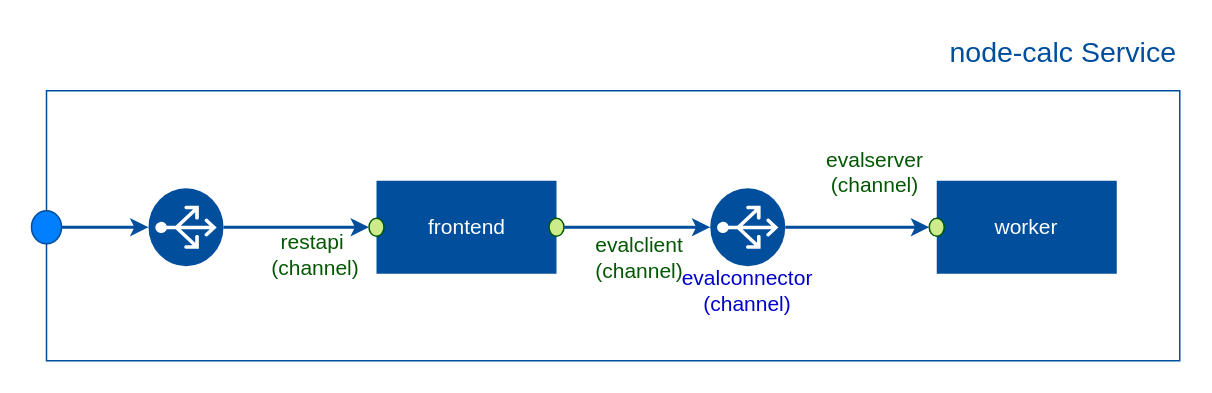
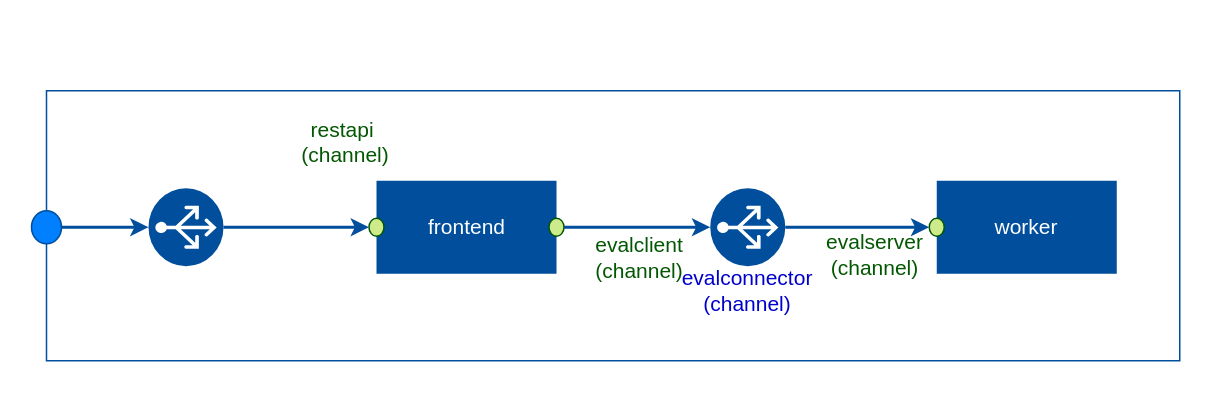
node "node-calc Service": removed
node "evalserver (channel)": moved (875, 172) -> (875, 254)
node "restapi (channel)": moved (315, 254) -> (345, 142)
